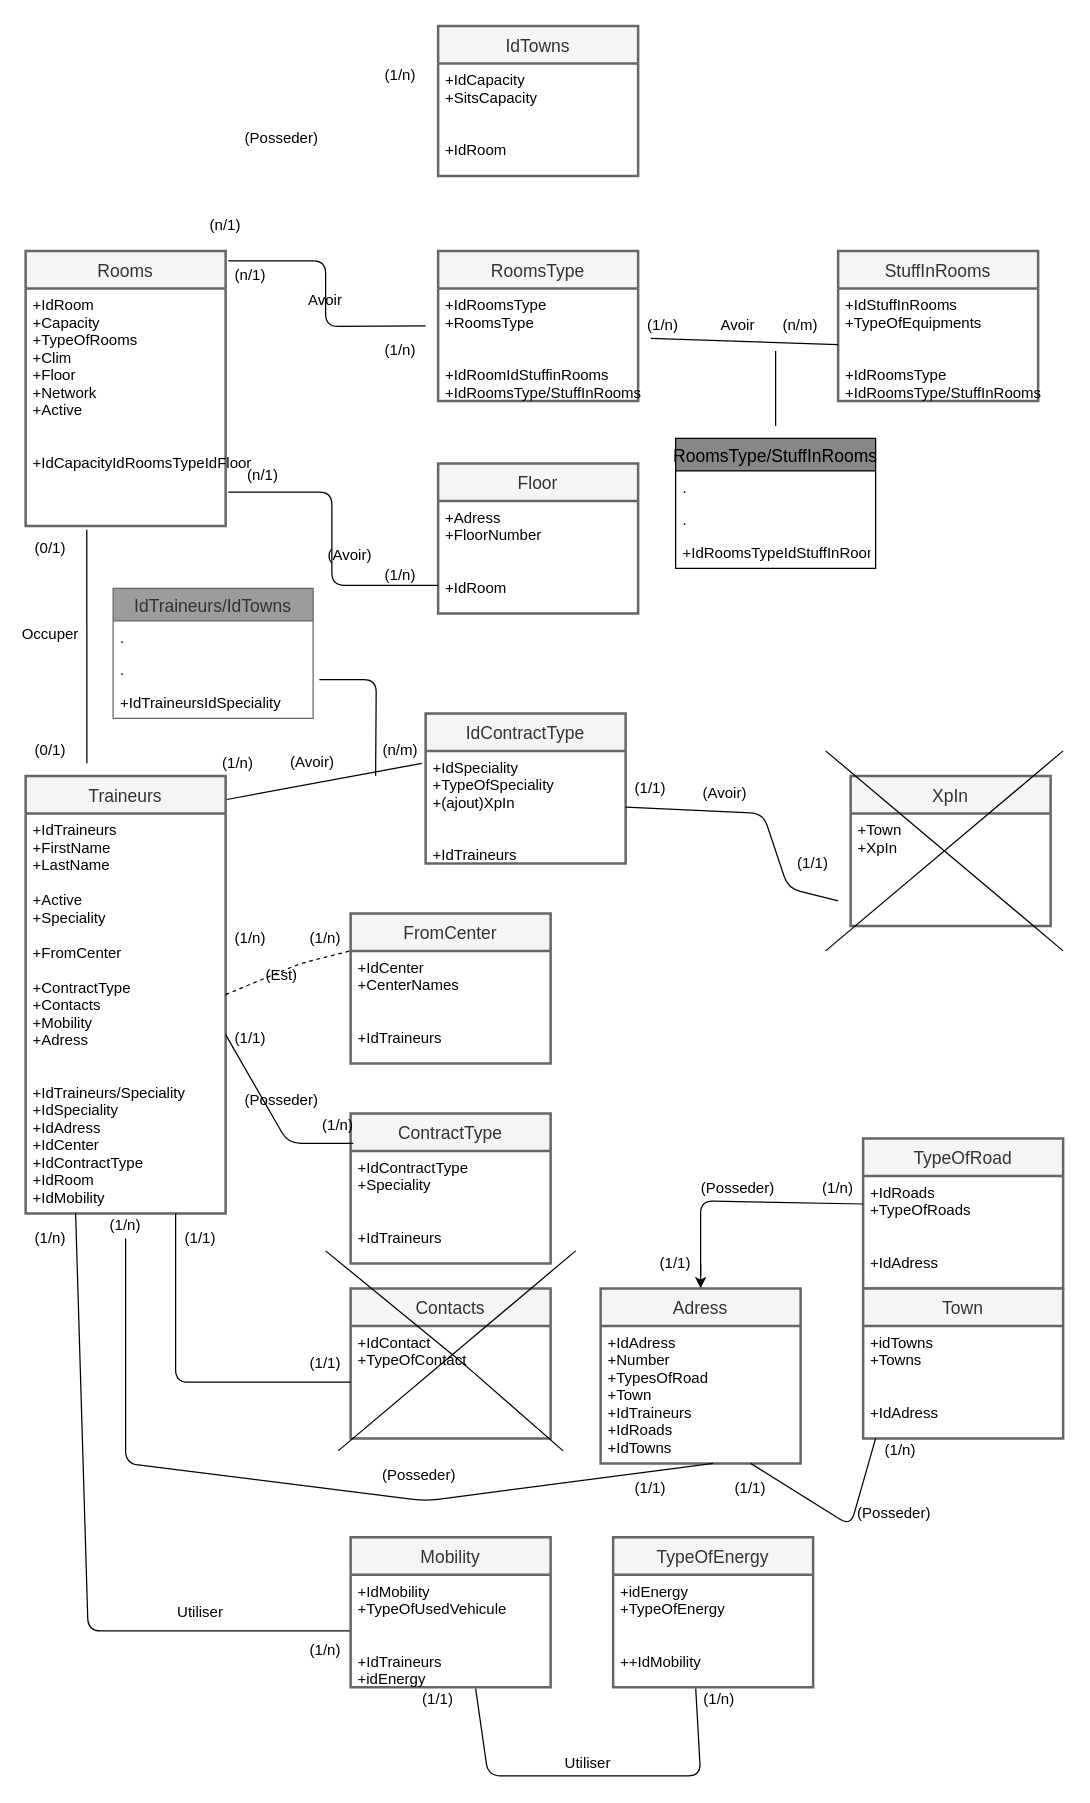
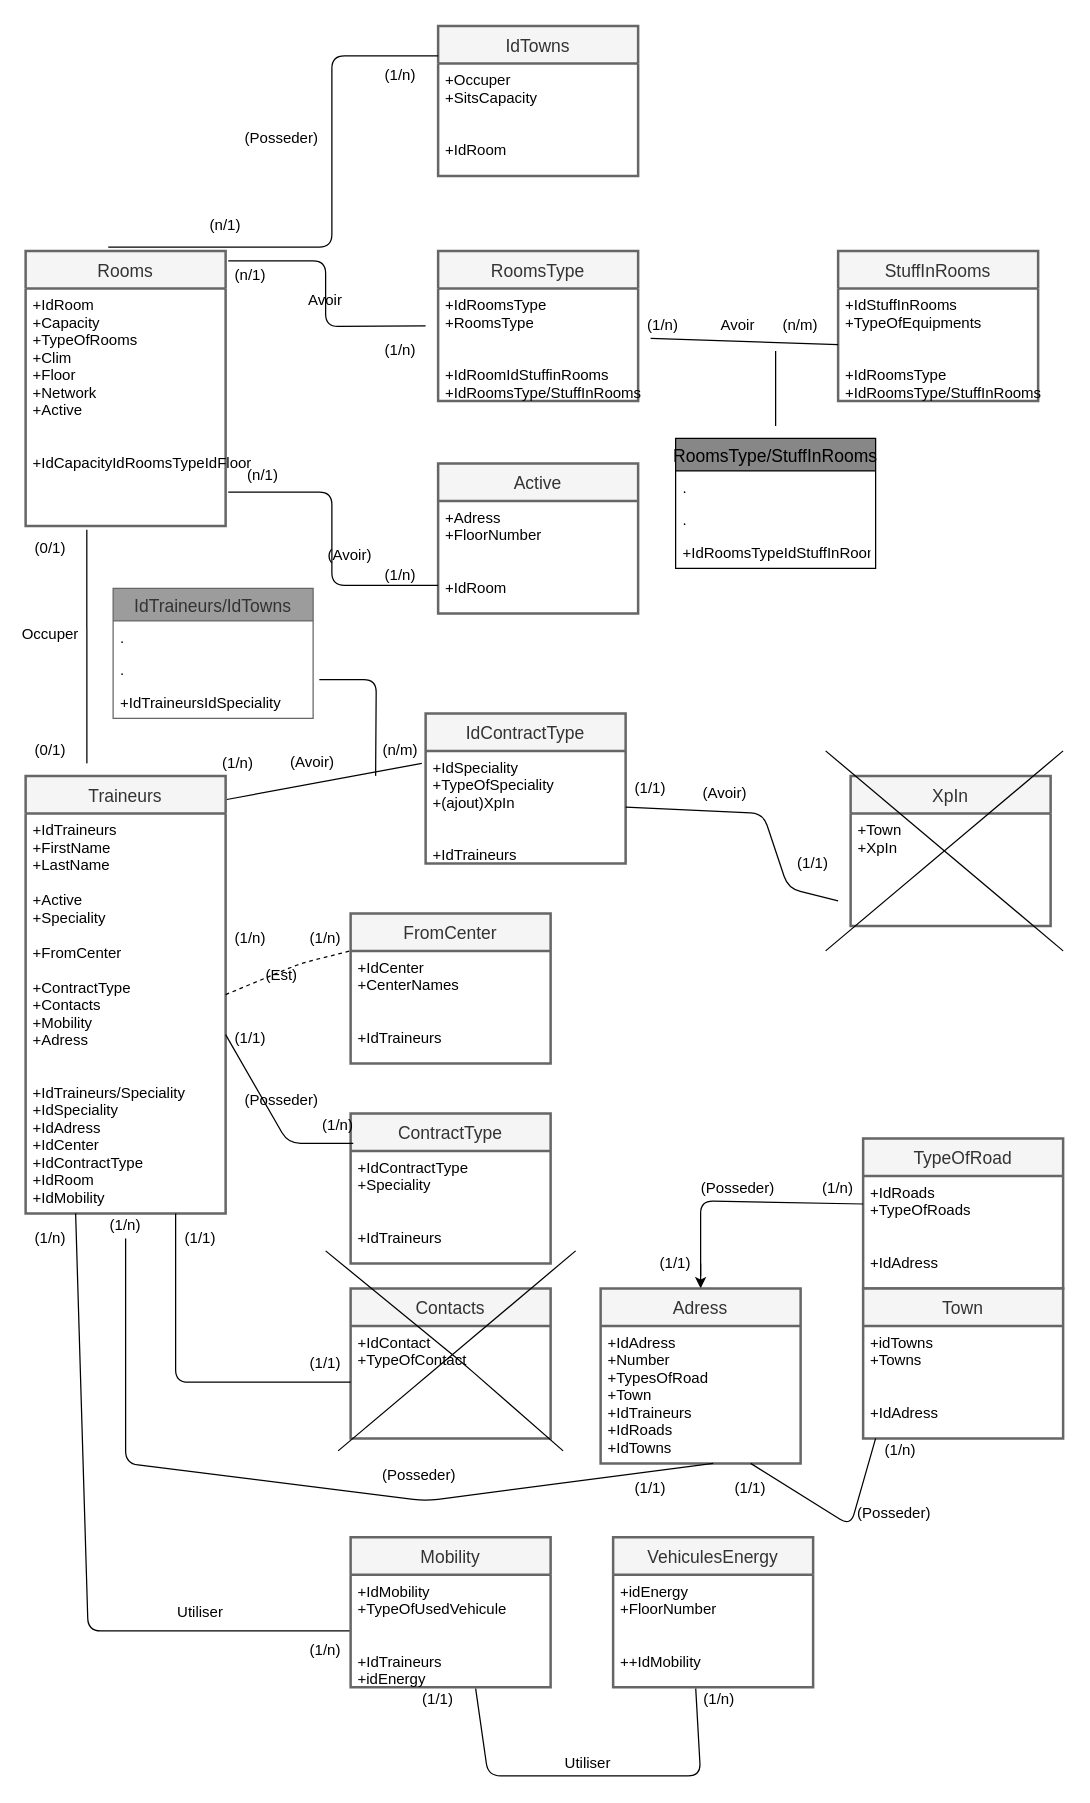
node "+IdCapacity +SitsCapacity +IdRoom": label "+IdCapacity +SitsCapacity +IdRoom" -> "+Occuper +SitsCapacity +IdRoom"
edge "IdTowns" -- "Rooms": added
node "Floor": label "Floor" -> "Active"
node "TypeOfEnergy": label "TypeOfEnergy" -> "VehiculesEnergy"
node "+idEnergy +TypeOfEnergy ++IdMobility": label "+idEnergy +TypeOfEnergy ++IdMobility" -> "+idEnergy +FloorNumber ++IdMobility"
